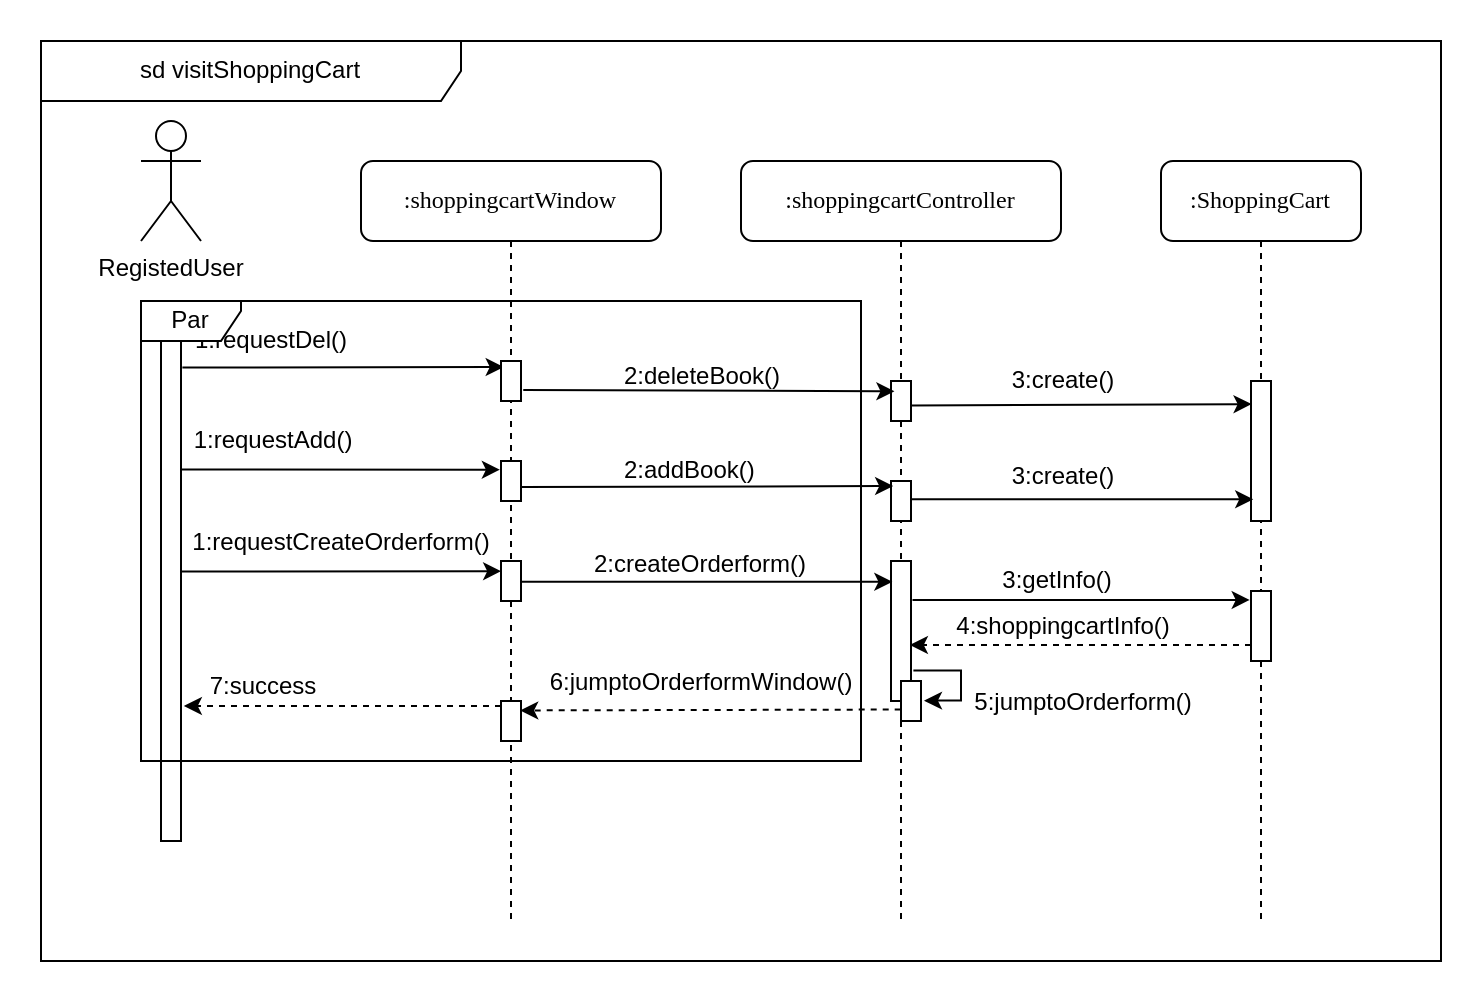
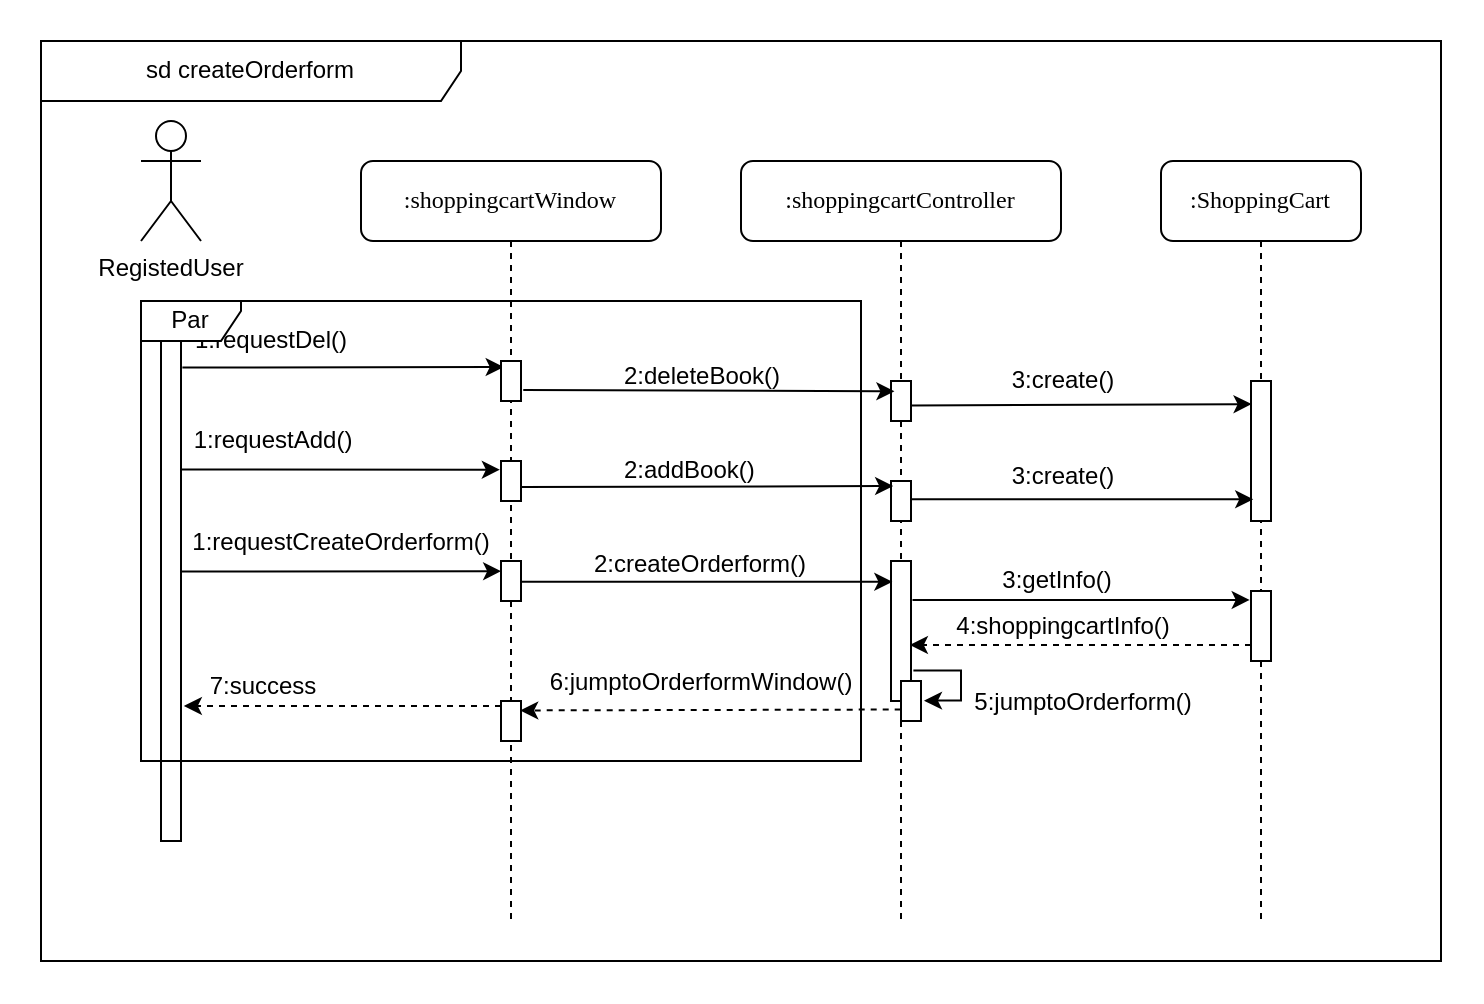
node "sd visitShoppingCart": label "sd visitShoppingCart" -> "sd createOrderform"
